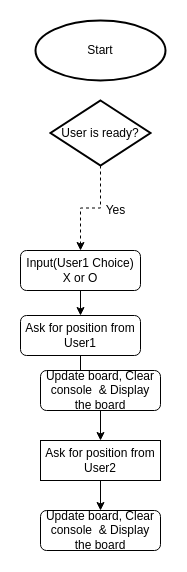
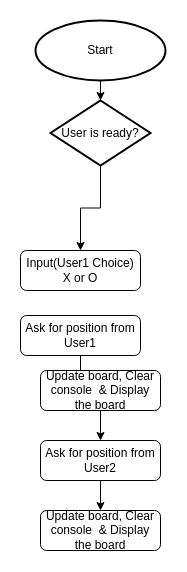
edge "Start" -> "User is ready?": added
edge "User is ready?" -> "Input(User1 Choice) X or O": style dashed -> solid
node "Yes": removed
edge "Input(User1 Choice) X or O" -> "Ask for position from User1": removed
node "Ask for position from User2": shape rectangle -> rounded rectangle
